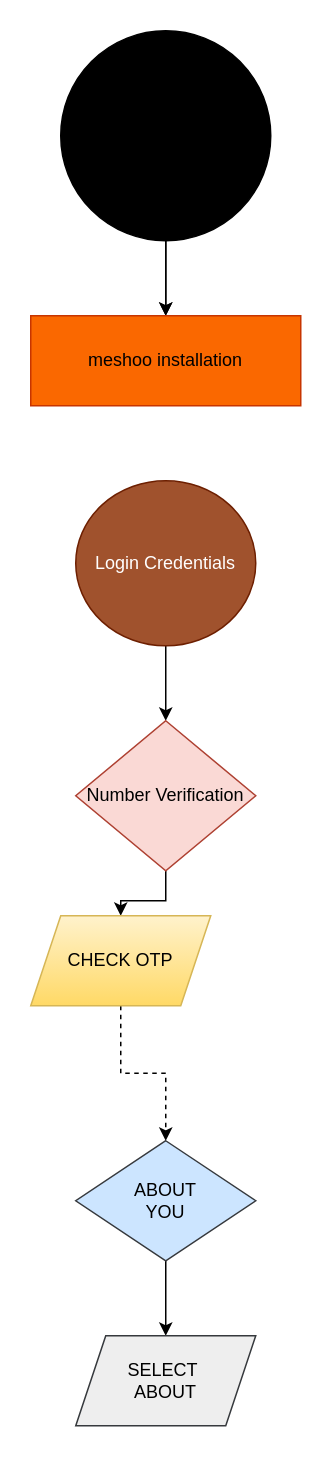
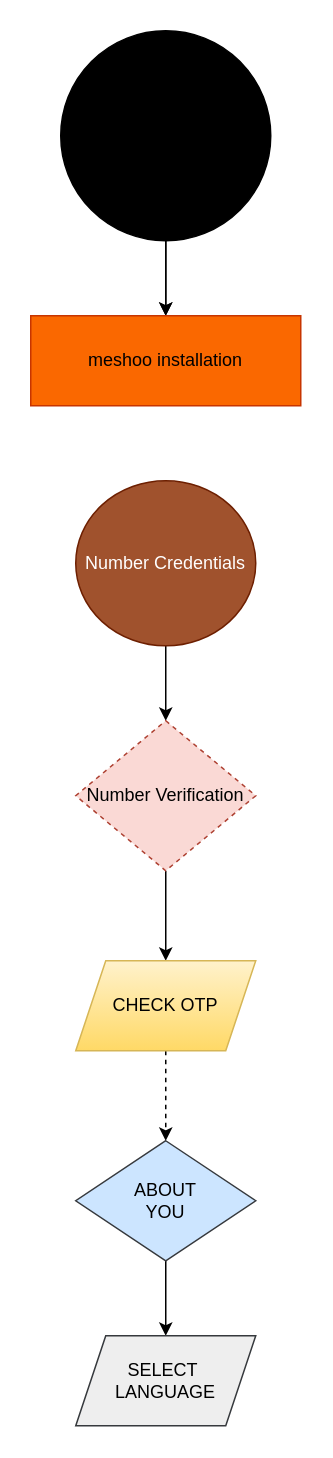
node "Login Credentials": label "Login Credentials" -> "Number Credentials"
node "Number Verification": style solid -> dashed
node "CHECK OTP": moved (121, 961) -> (166, 1006)
node "SELECT ABOUT": label "SELECT ABOUT" -> "SELECT LANGUAGE"
